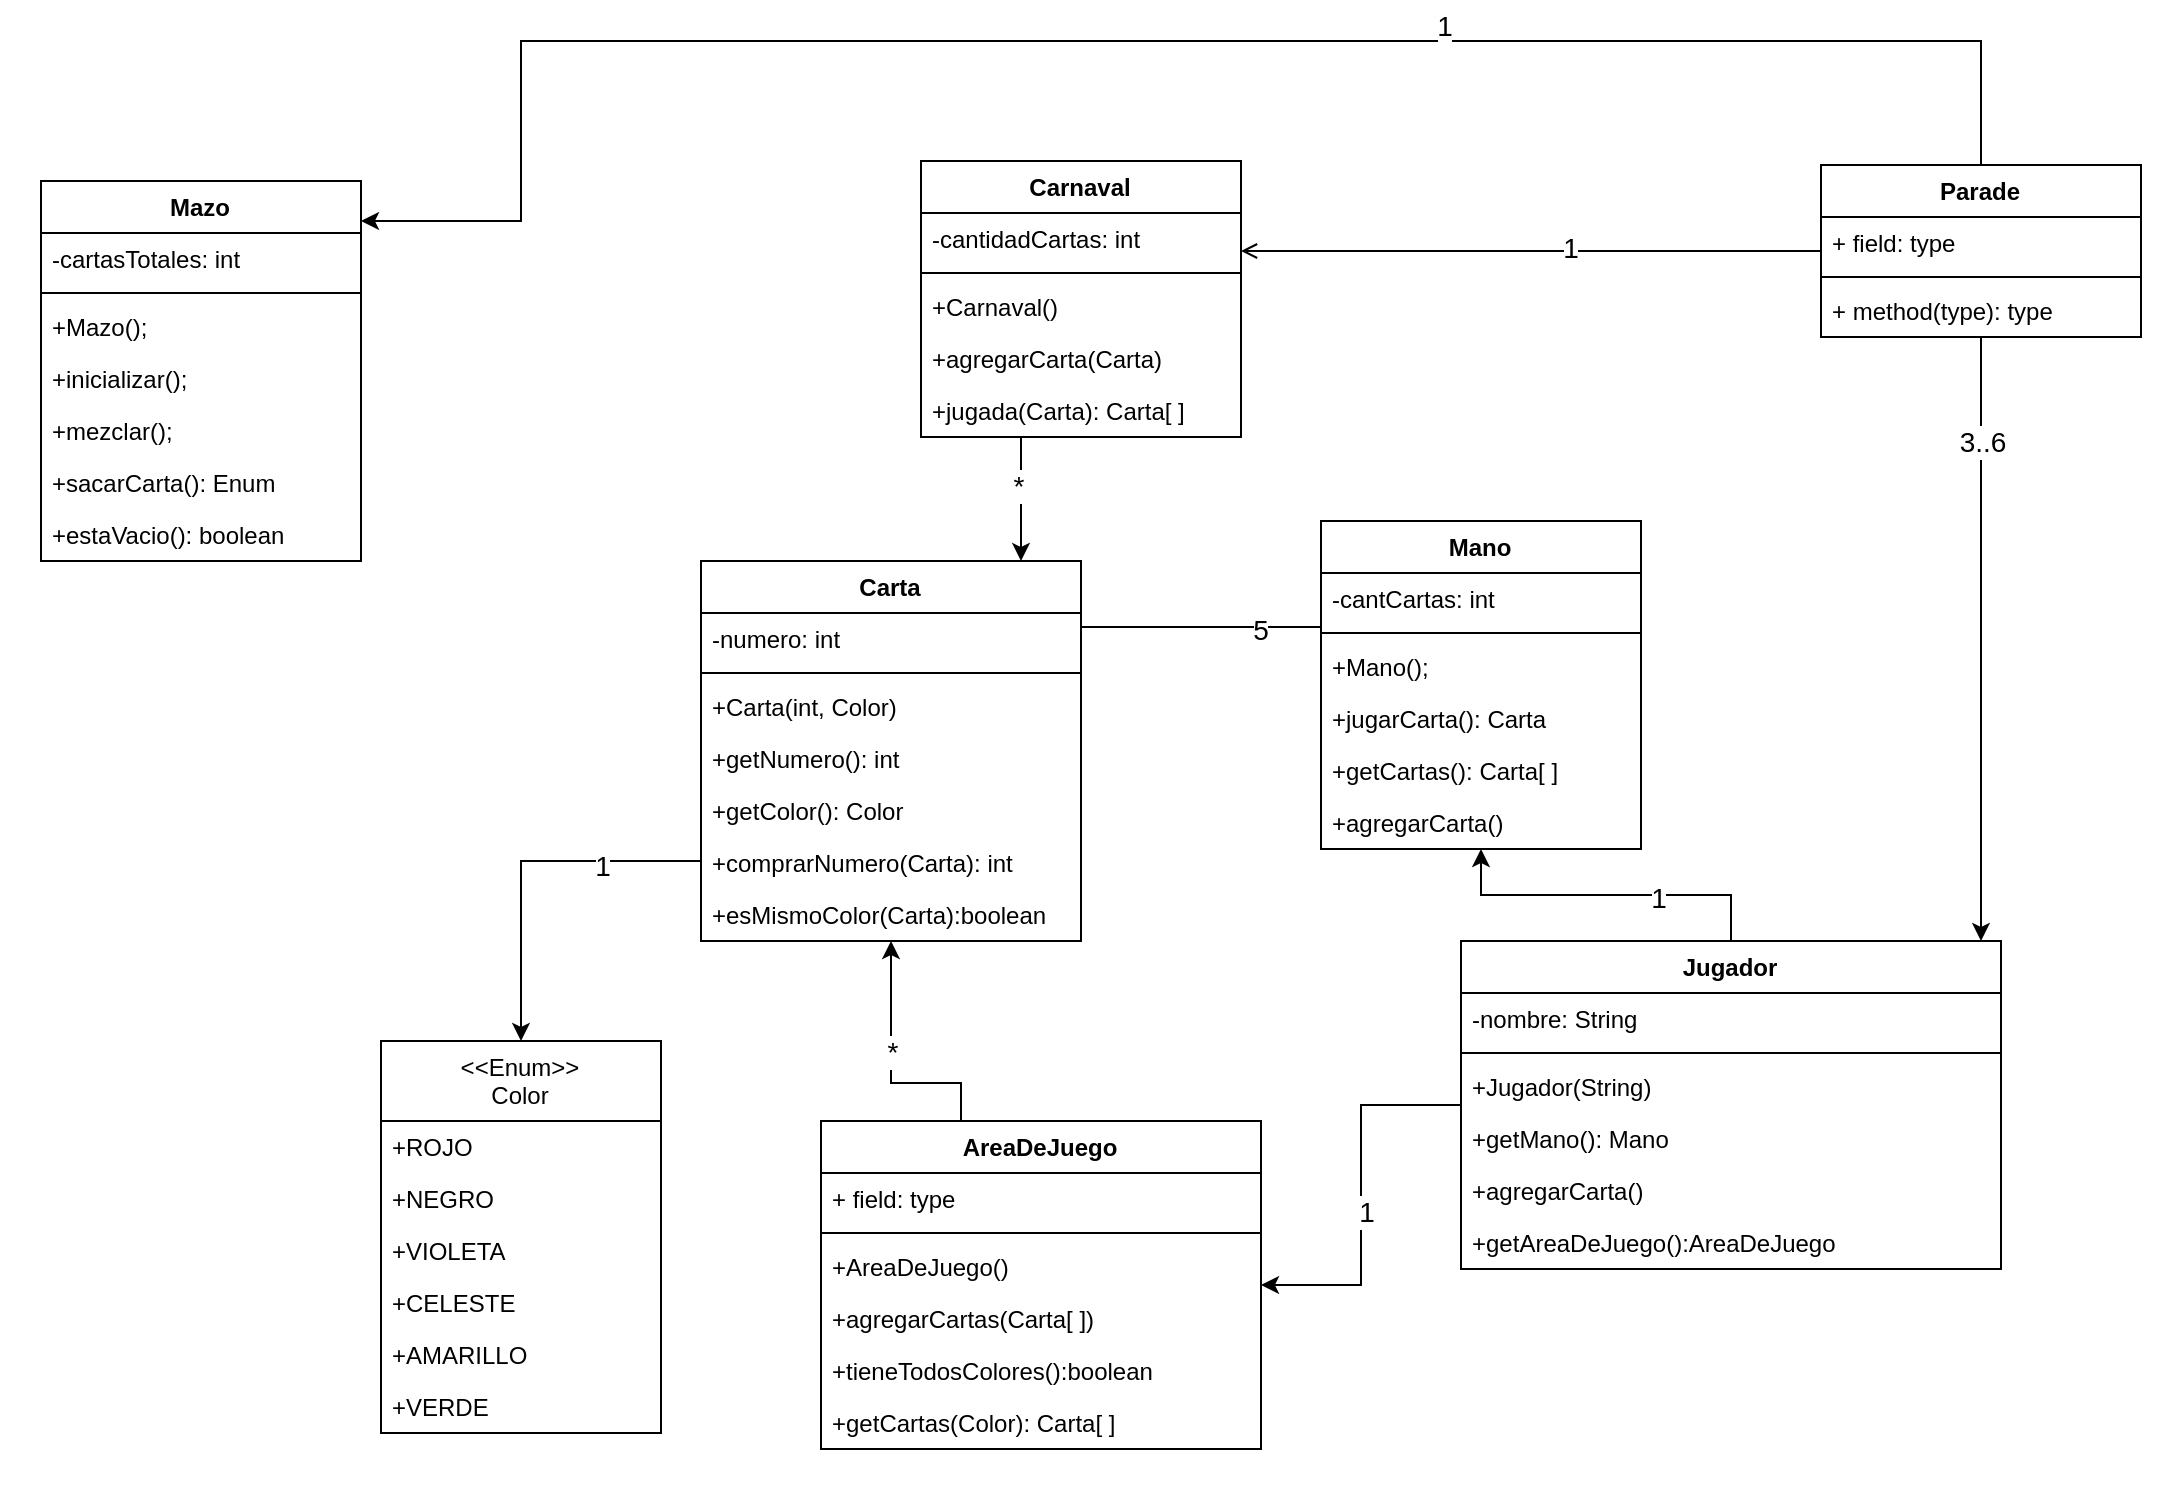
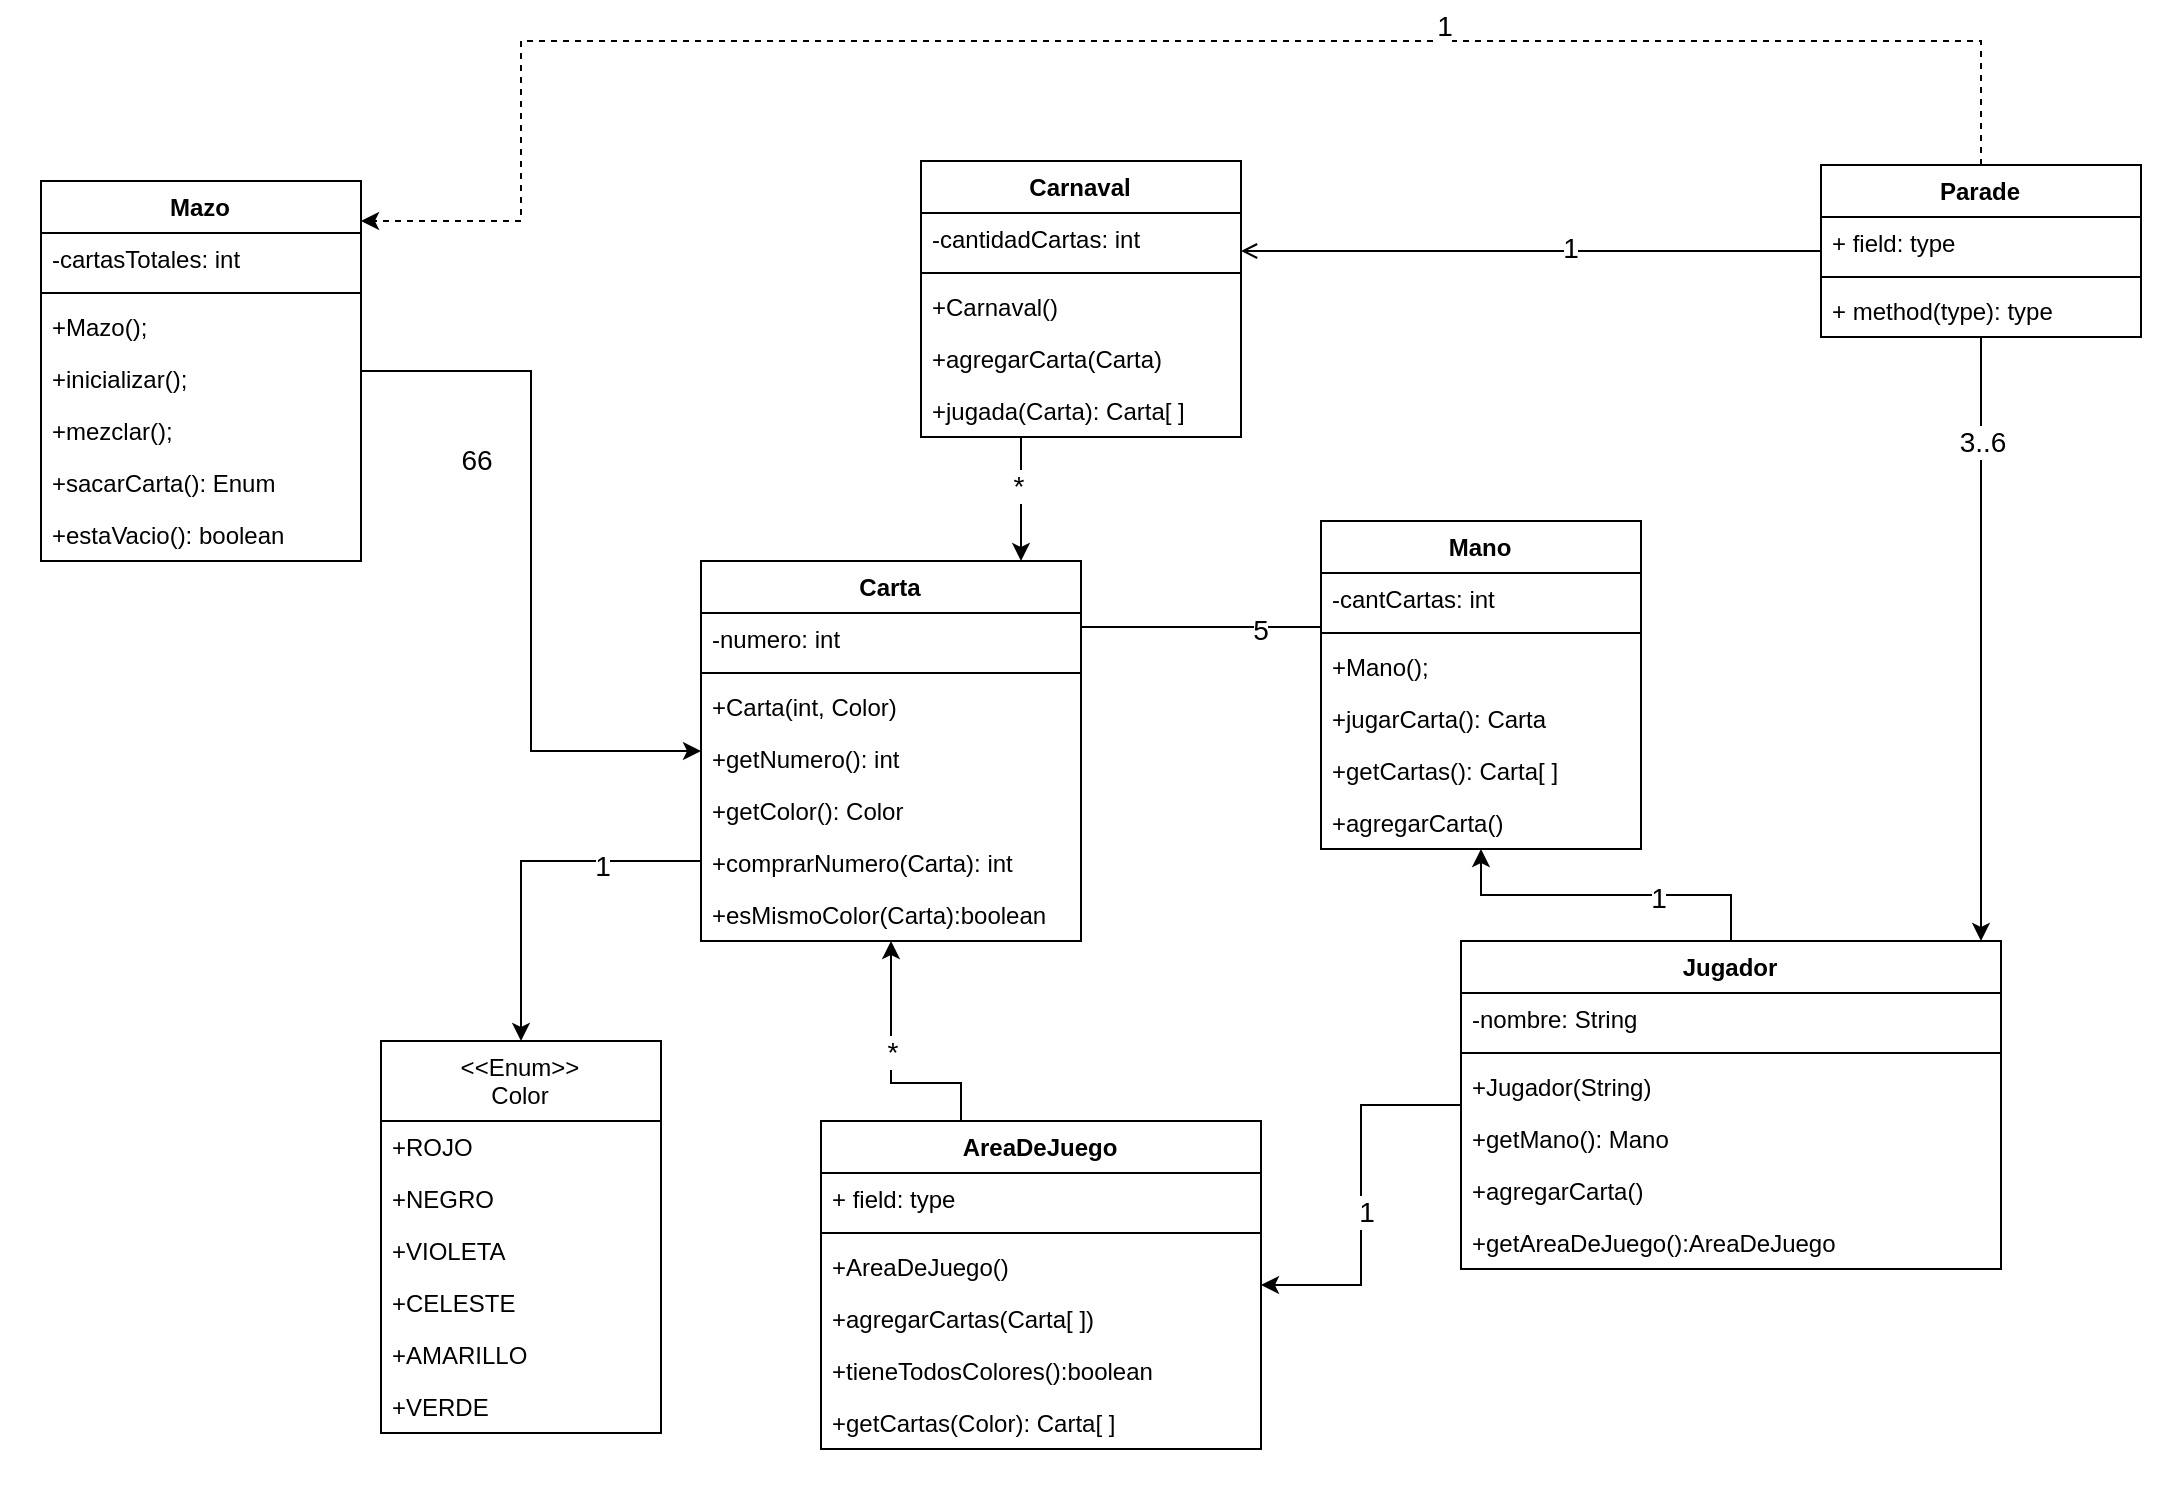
edge "Parade" -> "Mazo": style solid -> dashed
edge "Mazo" -> "Carta": added, label "66"
